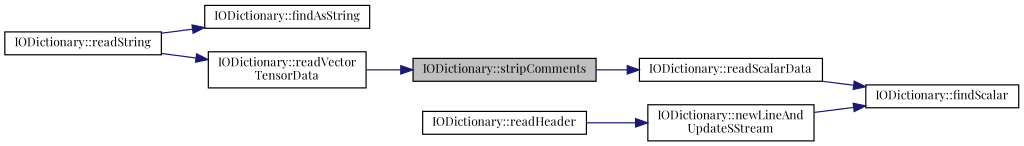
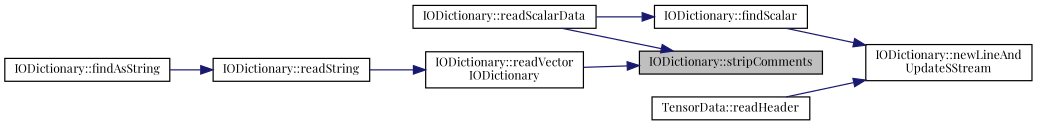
edge "IODictionary::readString" -> "IODictionary::findAsString": reversed
node "IODictionary::readVector TensorData": label "IODictionary::readVector TensorData" -> "IODictionary::readVector IODictionary"
edge "IODictionary::stripComments" -> "IODictionary::readScalarData": reversed
edge "IODictionary::newLineAnd UpdateSStream" -> "IODictionary::findScalar": reversed
node "IODictionary::readHeader": label "IODictionary::readHeader" -> "TensorData::readHeader"
